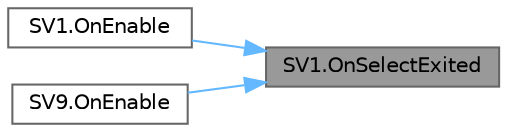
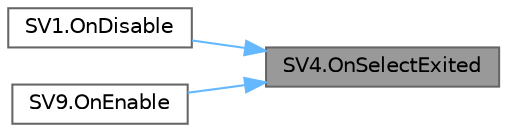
node "SV1.OnEnable": label "SV1.OnEnable" -> "SV1.OnDisable"
node "SV1.OnSelectExited": label "SV1.OnSelectExited" -> "SV4.OnSelectExited"
